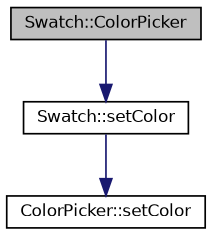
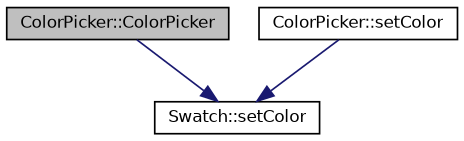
node "Swatch::ColorPicker": label "Swatch::ColorPicker" -> "ColorPicker::ColorPicker"
edge "Swatch::setColor" -> "ColorPicker::setColor": reversed
